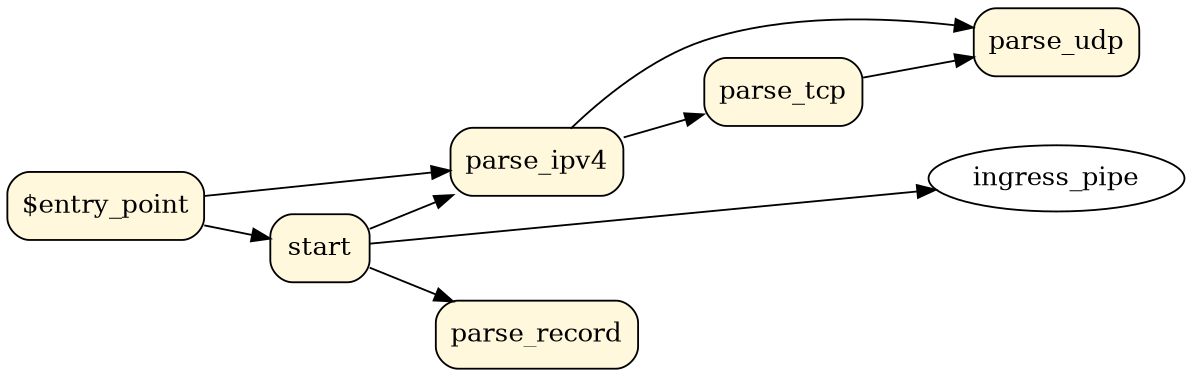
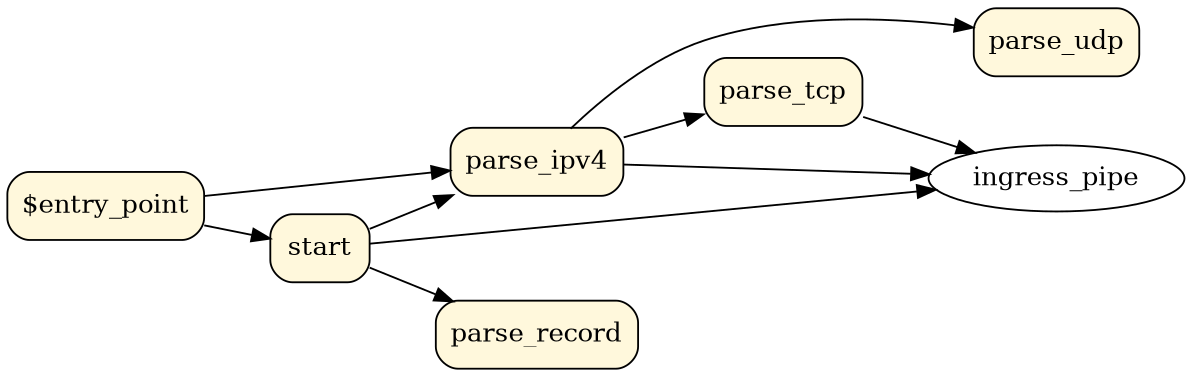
edge "parse_tcp" -> "parse_udp": now "parse_tcp" -> "ingress_pipe"
edge "parse_ipv4" -> "ingress_pipe": added
